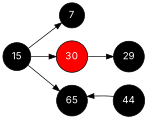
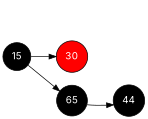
node "7": removed
node "29": removed
edge "44" -> "65": reversed
